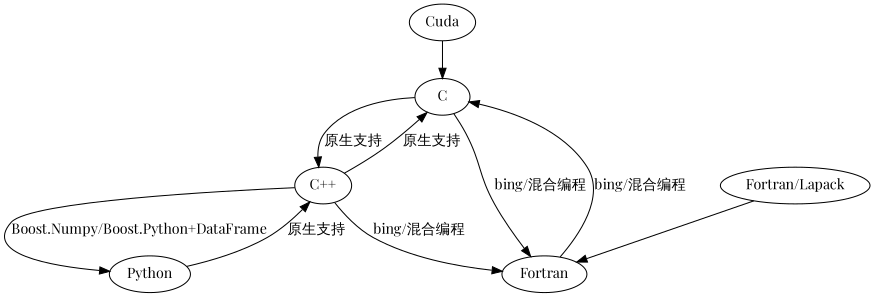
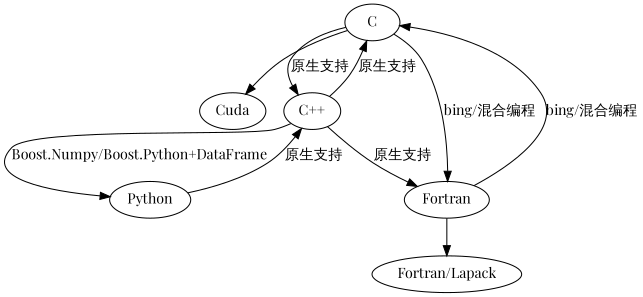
edge "Cuda" -> "C": reversed
edge "C++" -> "Fortran": label "bing/混合编程" -> "原生支持"
edge "Fortran/Lapack" -> "Fortran": reversed
